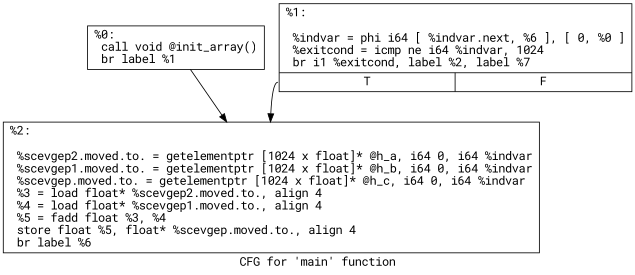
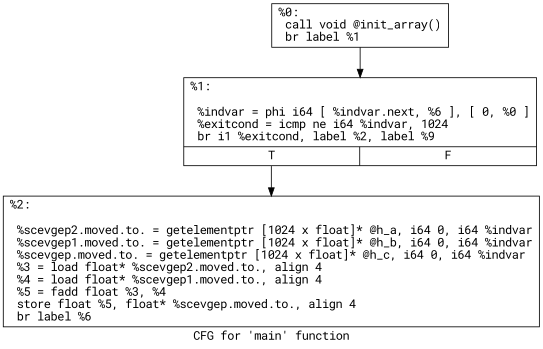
node "%1:": text "br i1 %exitcond, label %2, label %7" -> "br i1 %exitcond, label %2, label %9"
edge "%0:" -> "%2:": now "%0:" -> "%1:"
